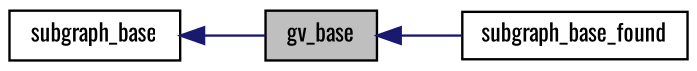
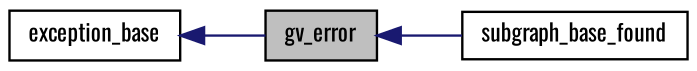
node "subgraph_base": label "subgraph_base" -> "exception_base"
node "gv_base": label "gv_base" -> "gv_error"
